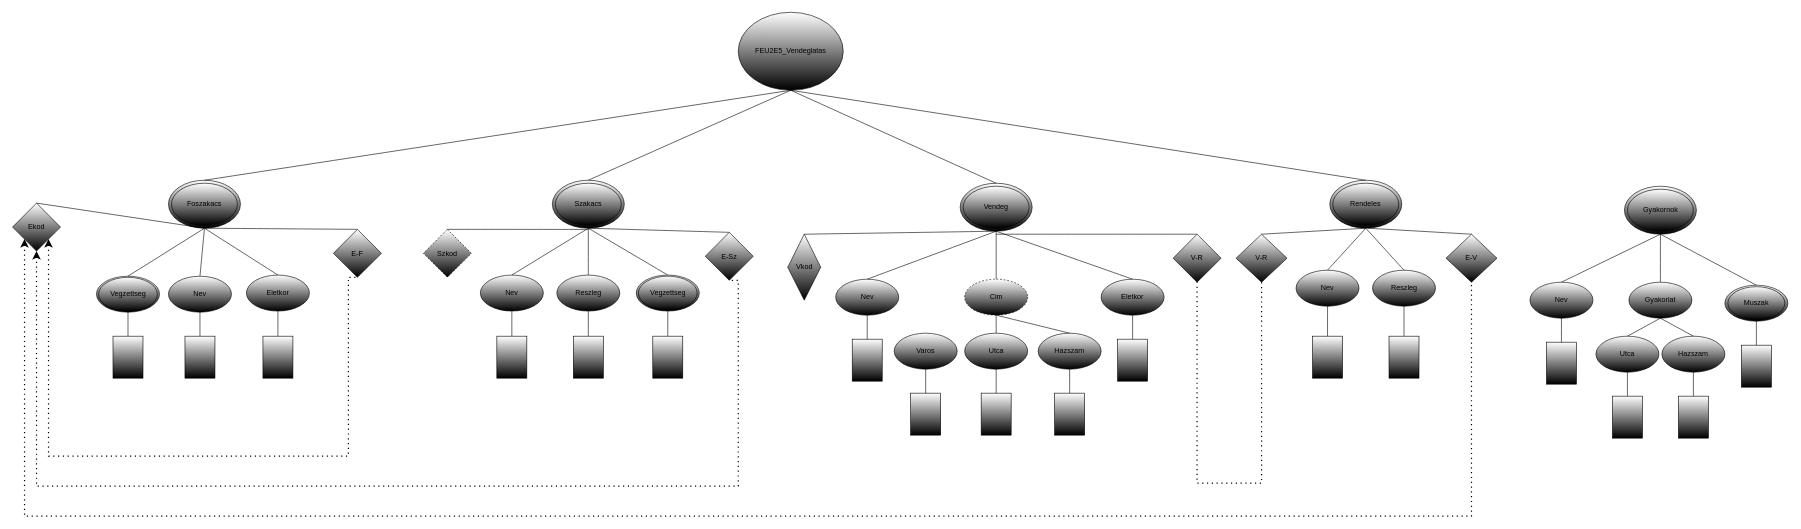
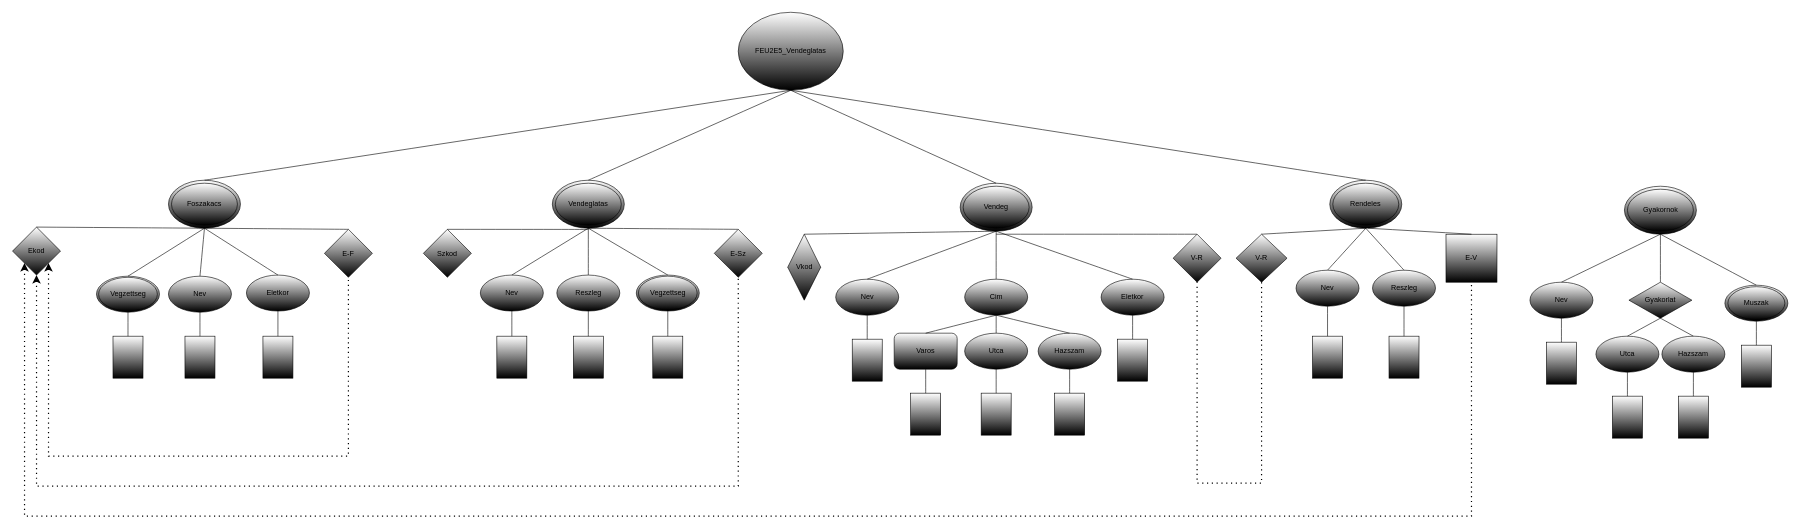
node "Szakacs": label "Szakacs" -> "Vendeglatas"
node "Ekod": moved (36, 227) -> (36, 251)
node "E-F": moved (357, 253) -> (348, 253)
node "Szkod": style dashed -> solid
node "E-Sz": moved (729, 256) -> (738, 253)
node "E-V": shape diamond -> rectangle
node "Cim": style dashed -> solid
node "Gyakorlat": shape ellipse -> diamond
edge "Cim" -- "Varos": added
node "Varos": shape ellipse -> rounded rectangle
